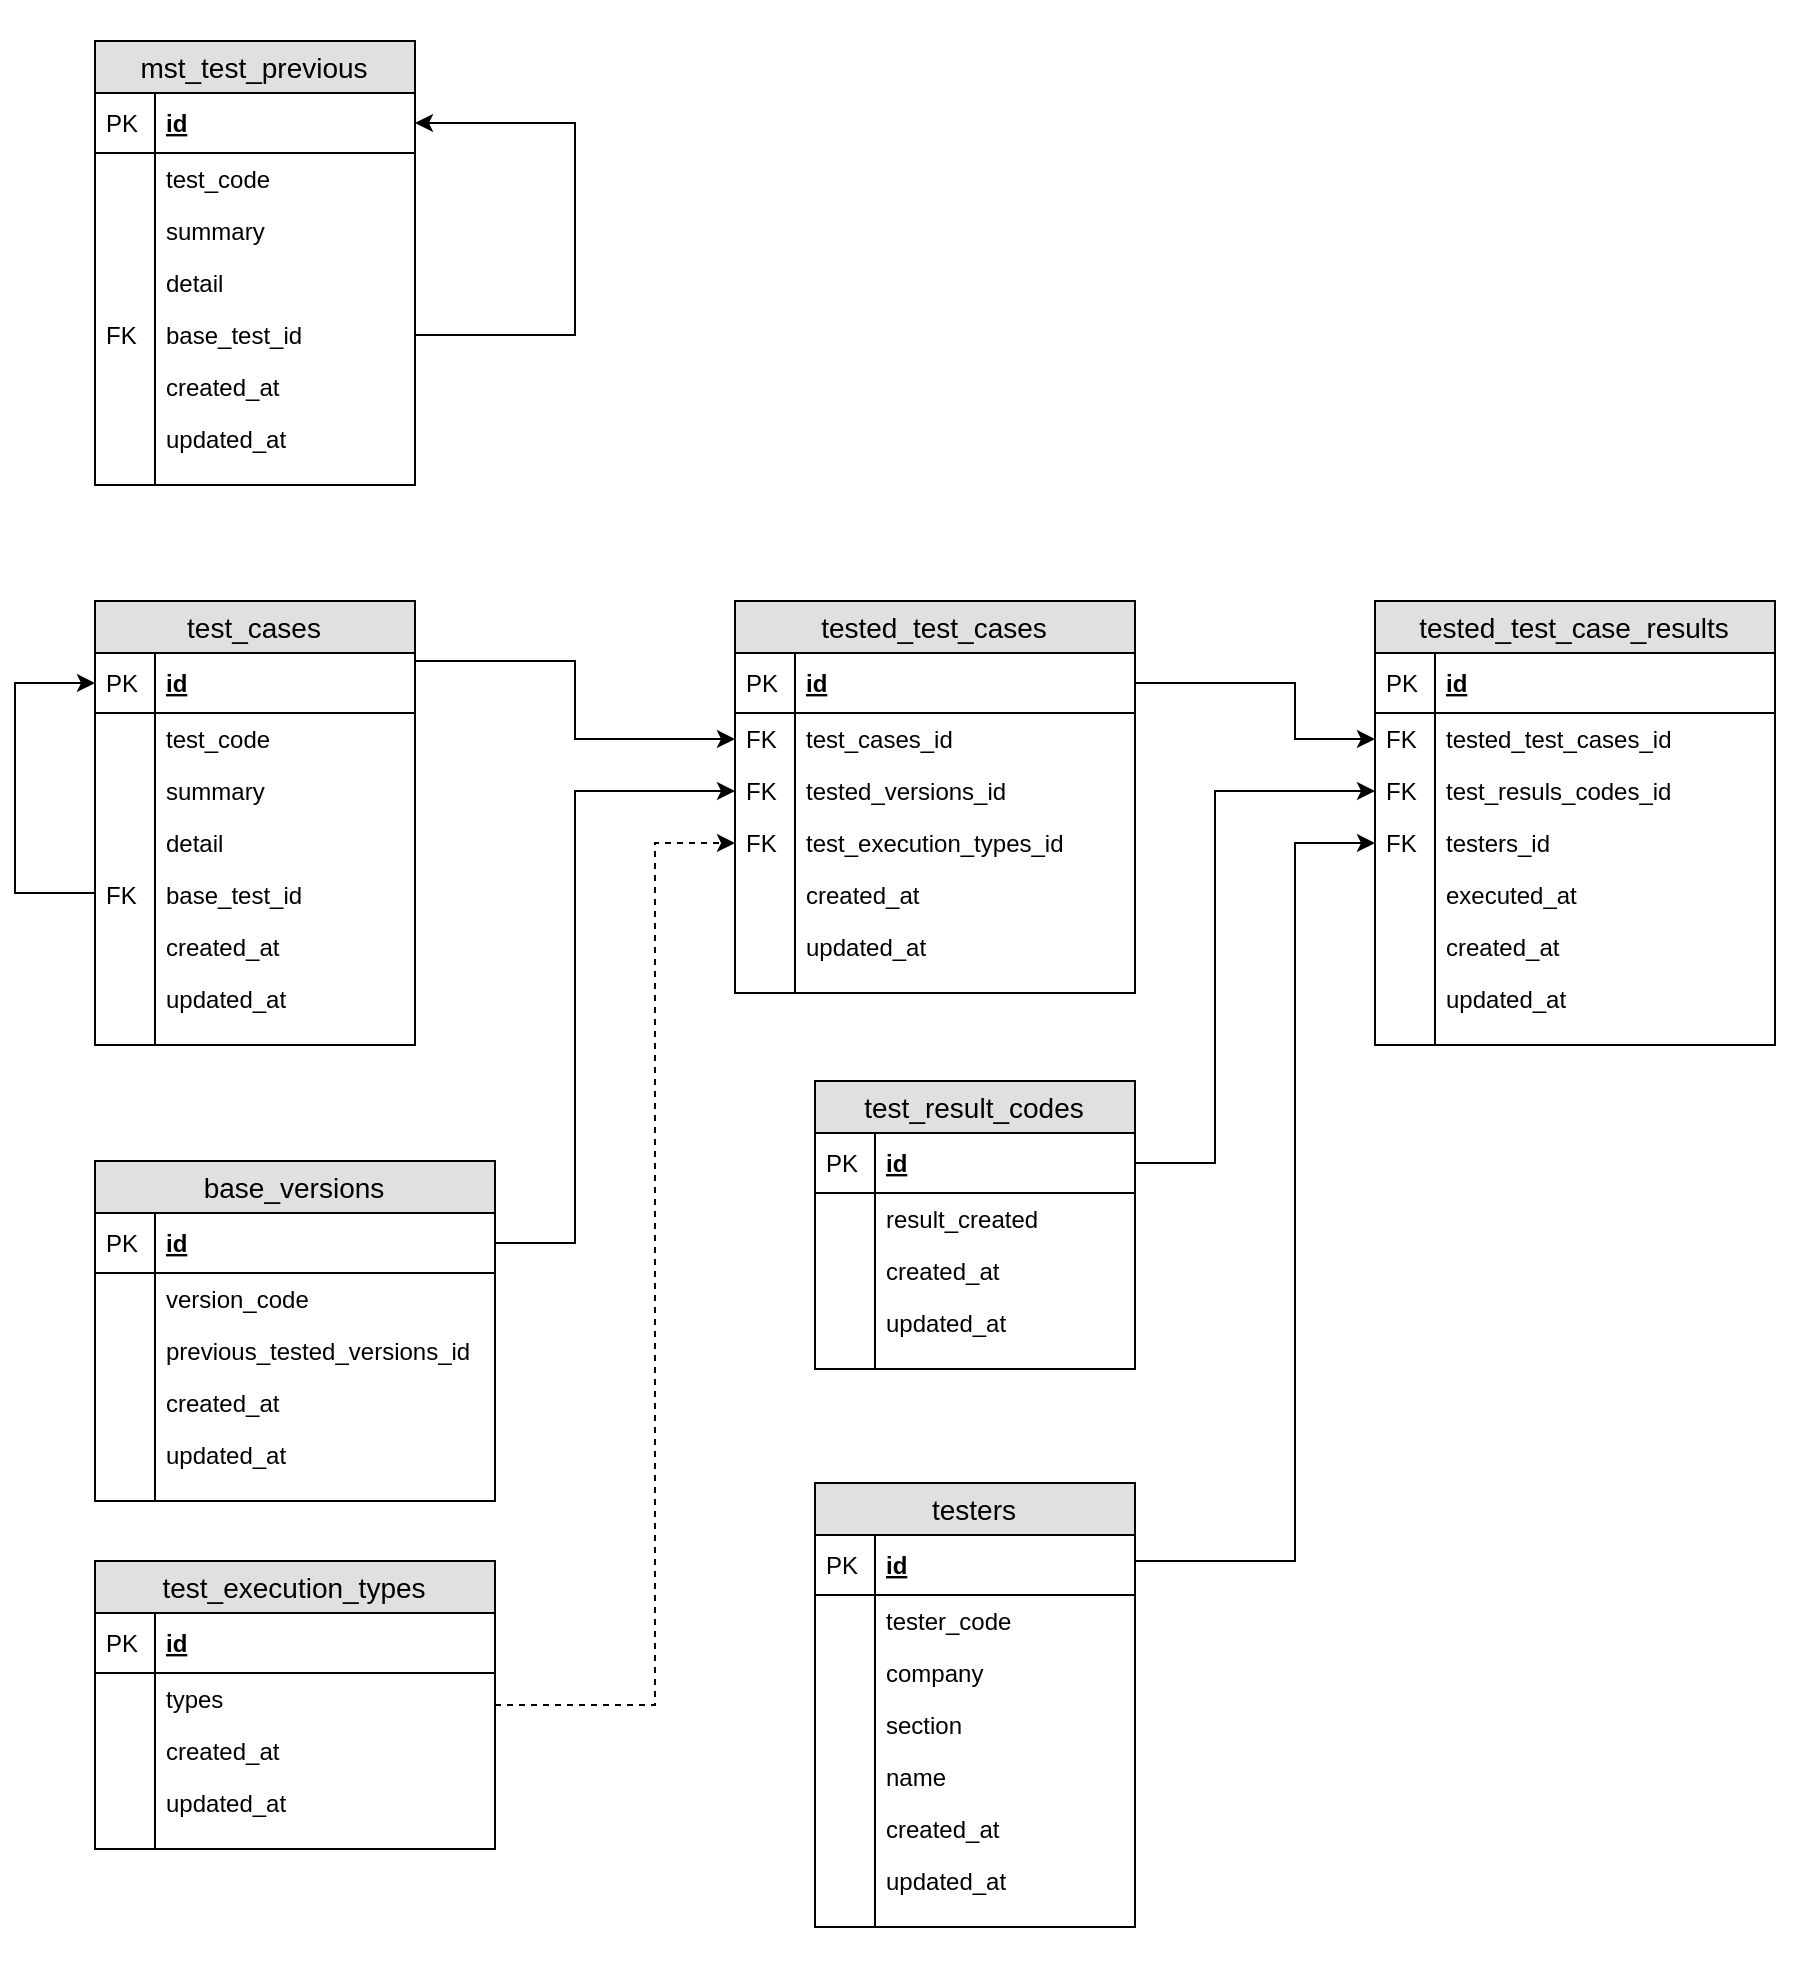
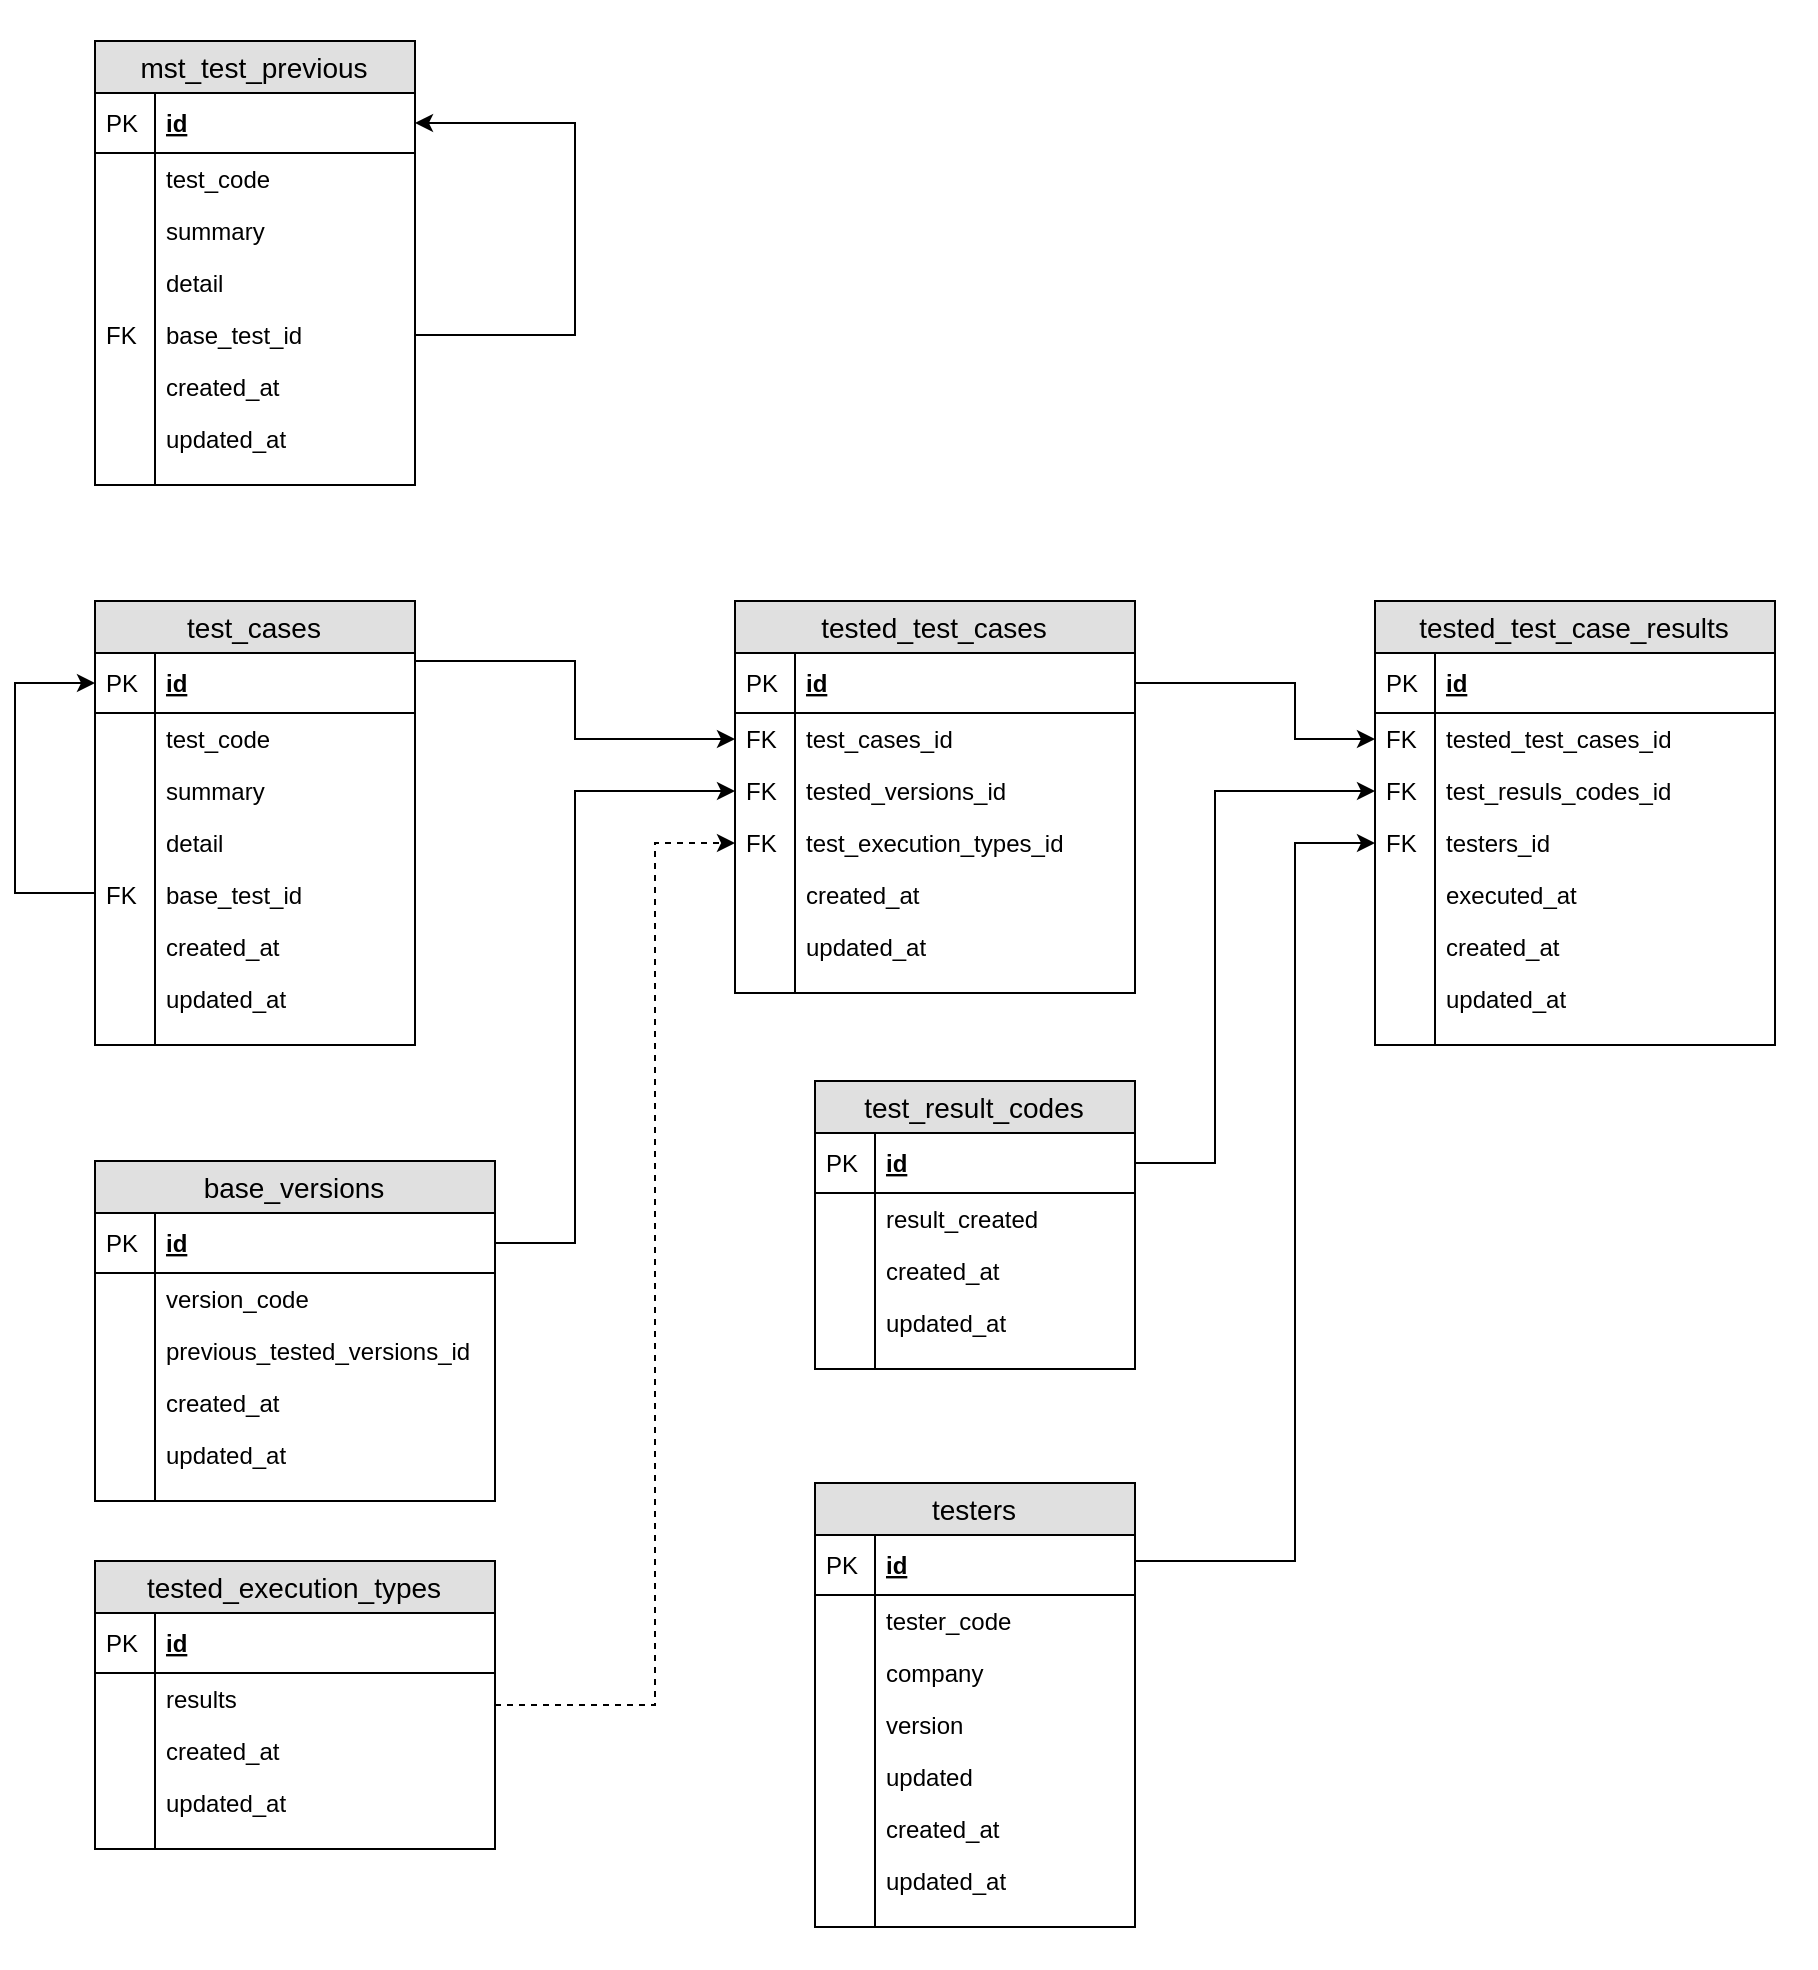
node "test_execution_types": label "test_execution_types" -> "tested_execution_types"
node "types": label "types" -> "results"
node "section": label "section" -> "version"
node "name": label "name" -> "updated"
